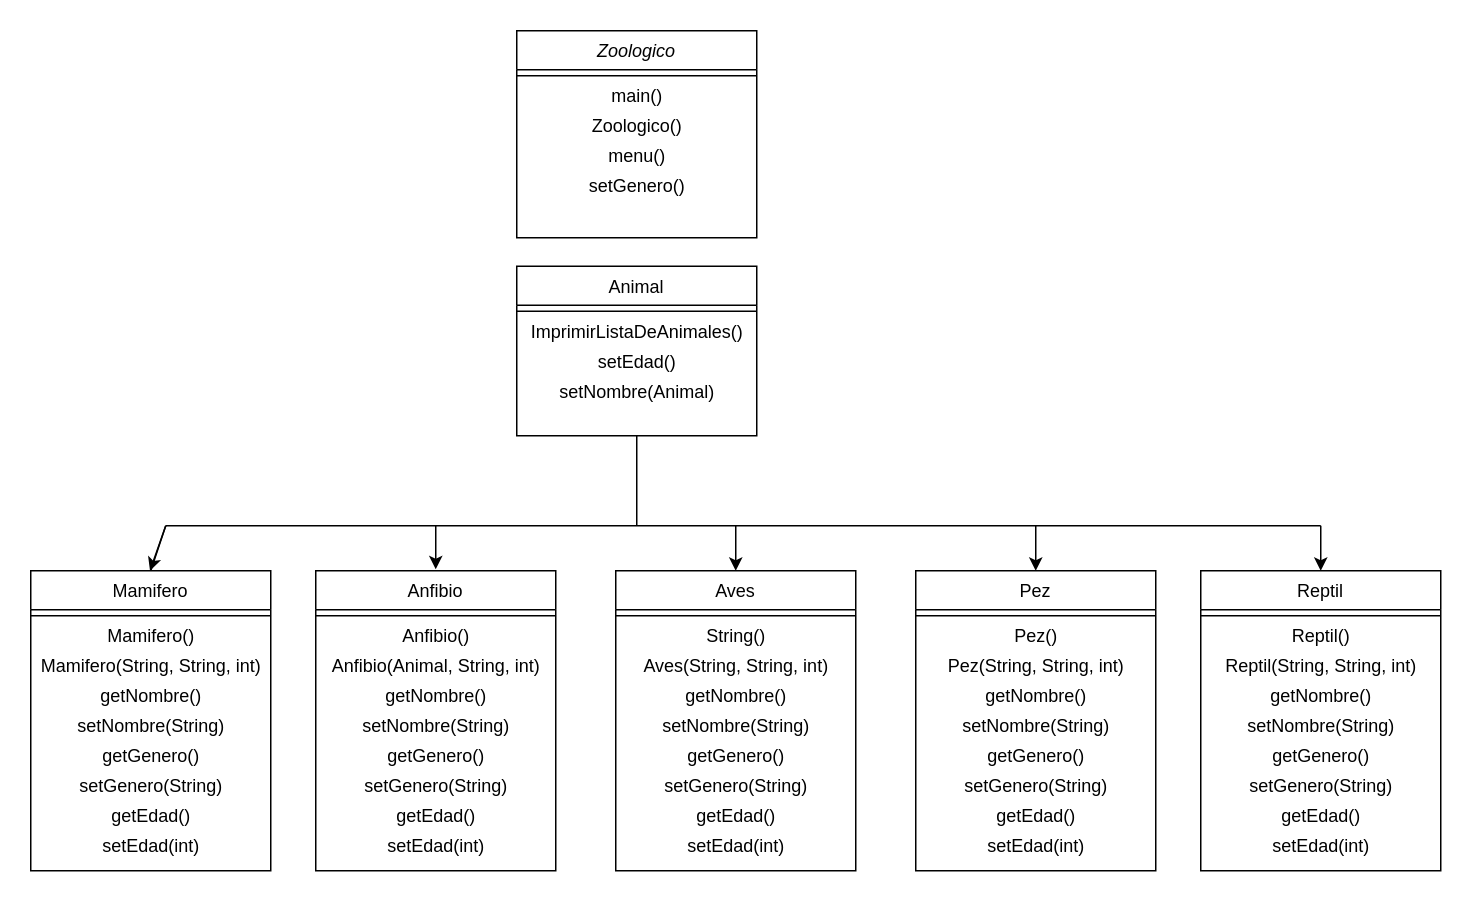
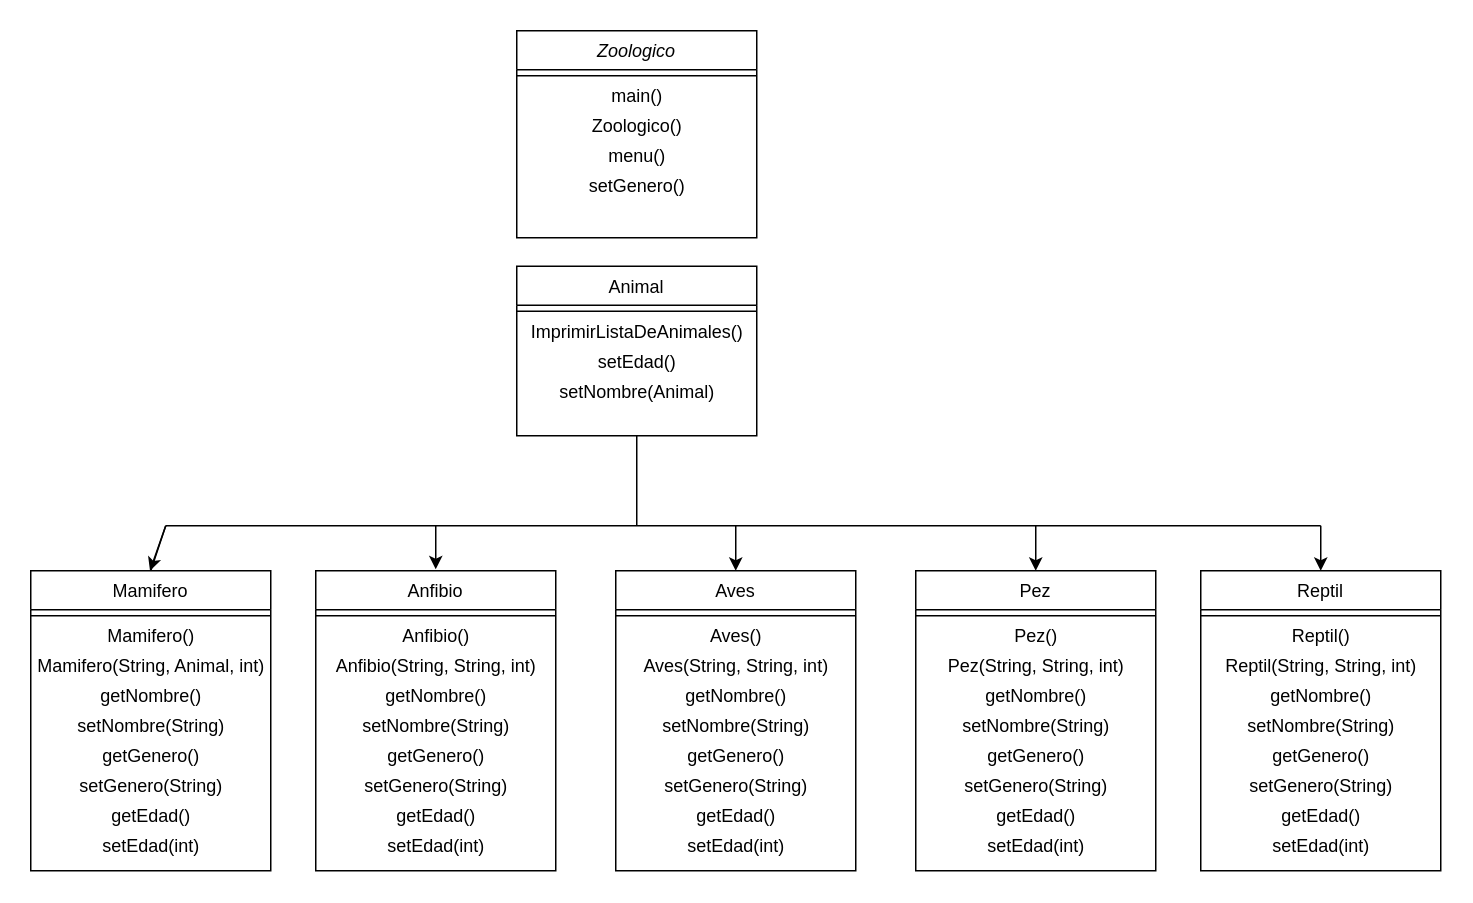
node "String()": label "String()" -> "Aves()"
node "Mamifero(String, String, int)": label "Mamifero(String, String, int)" -> "Mamifero(String, Animal, int)"
node "Anfibio(Animal, String, int)": label "Anfibio(Animal, String, int)" -> "Anfibio(String, String, int)"
